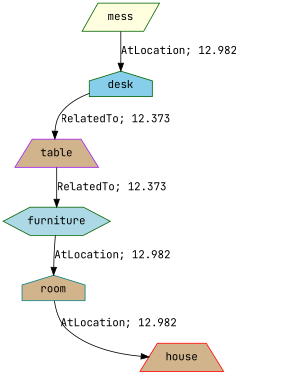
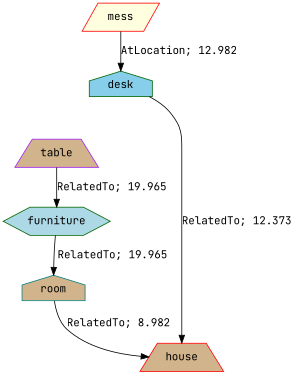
node "mess": color darkgreen -> red
edge "desk" -> "table": now "desk" -> "house"
edge "table" -> "furniture": label "RelatedTo; 12.373" -> "RelatedTo; 19.965"
edge "furniture" -> "room": label "AtLocation; 12.982" -> "RelatedTo; 19.965"
edge "room" -> "house": label "AtLocation; 12.982" -> "RelatedTo; 8.982"
